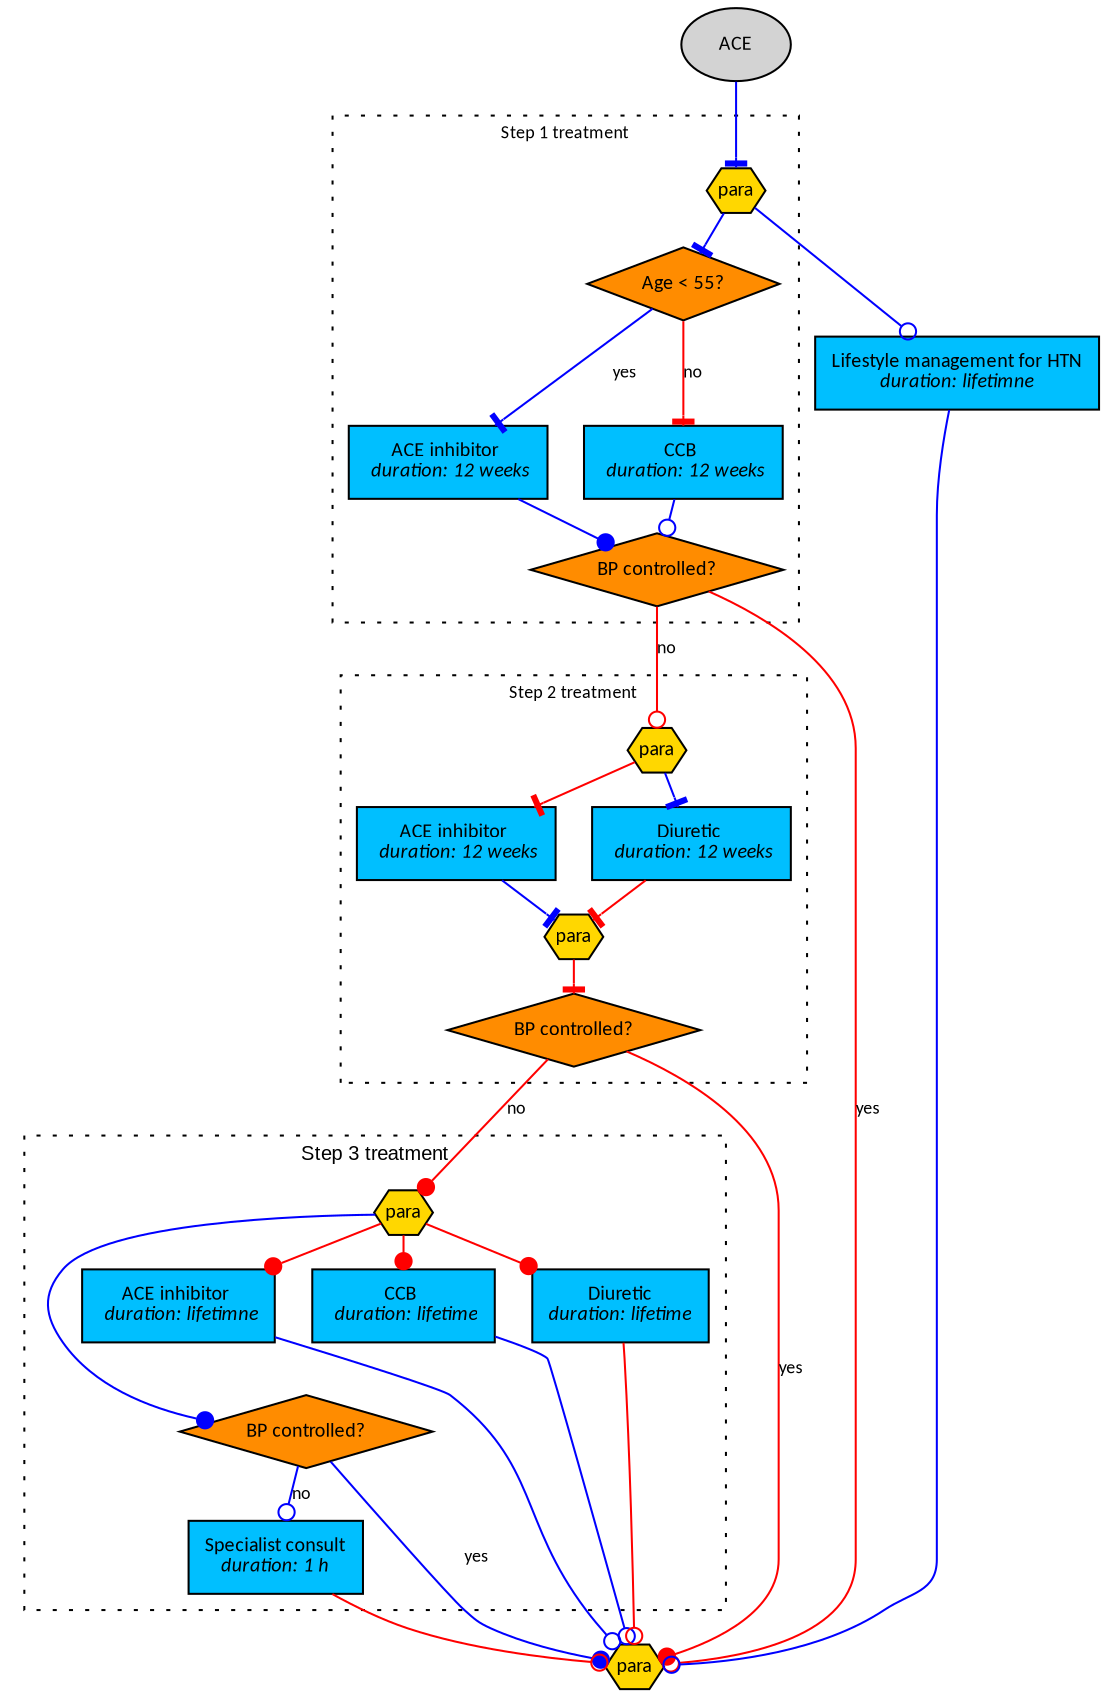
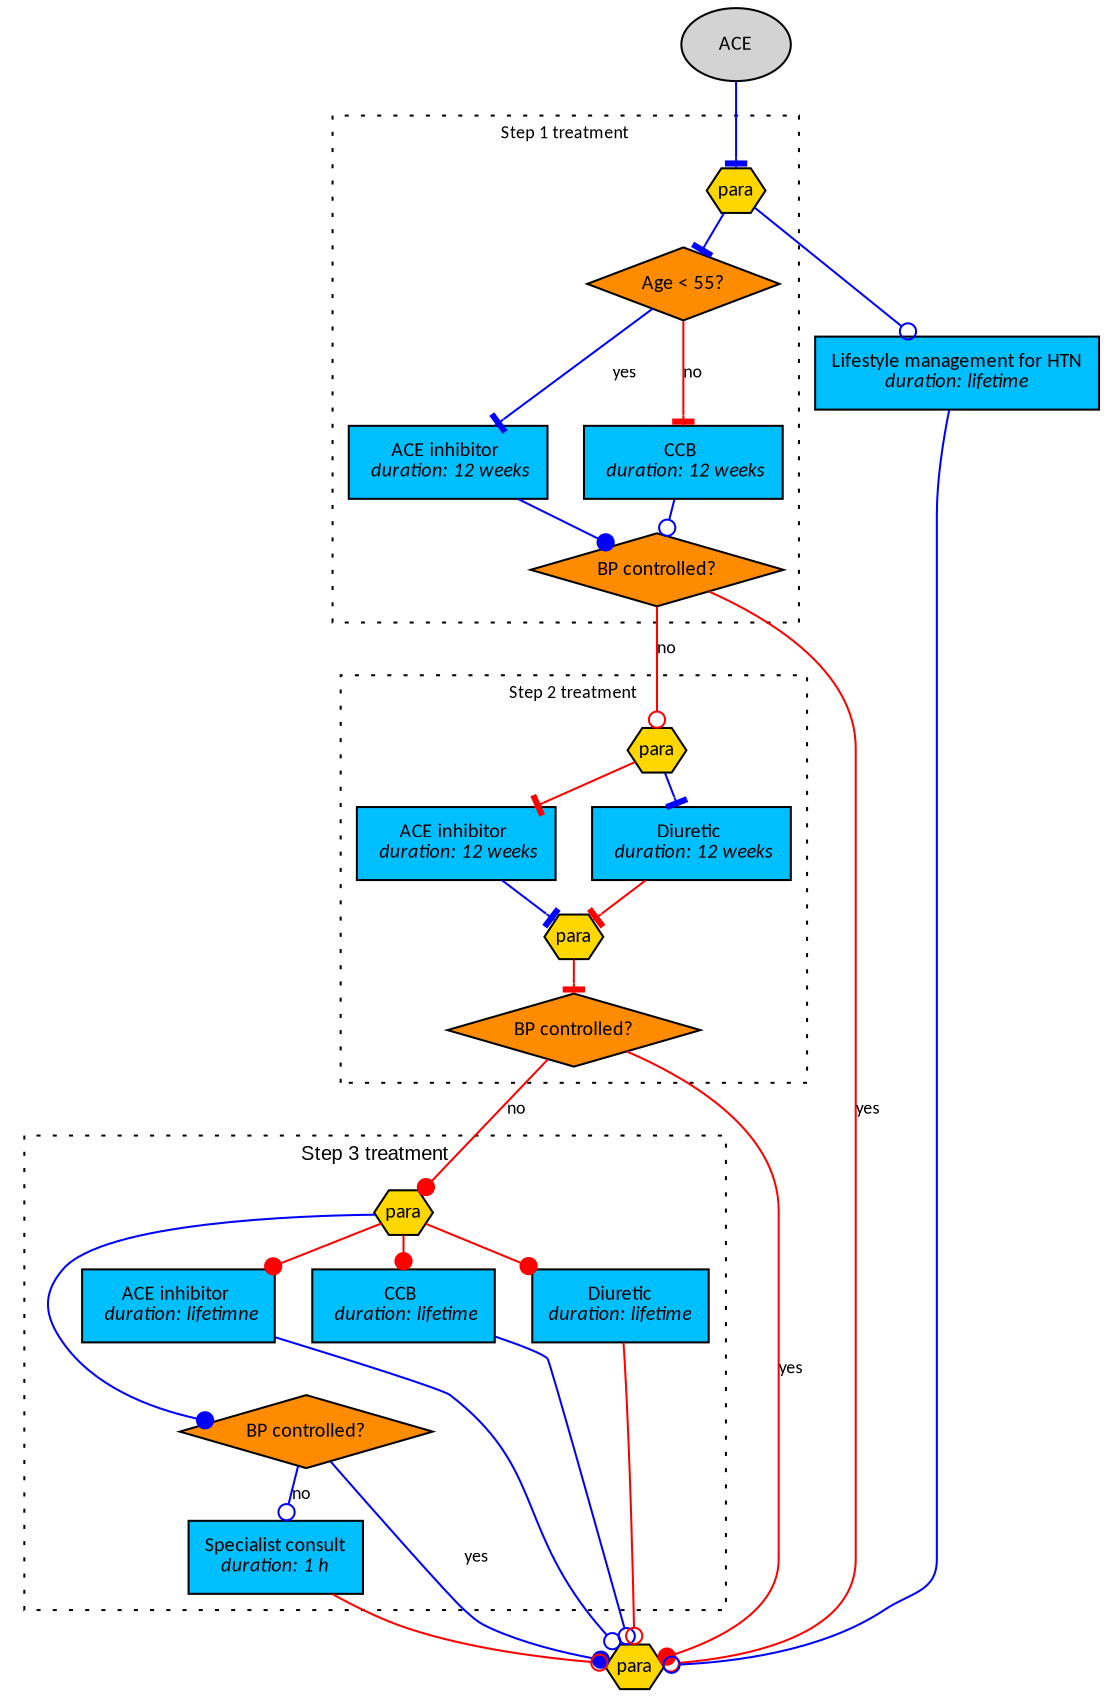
node "Lifestyle management for HTN": text "duration: lifetimne" -> "duration: lifetime"
